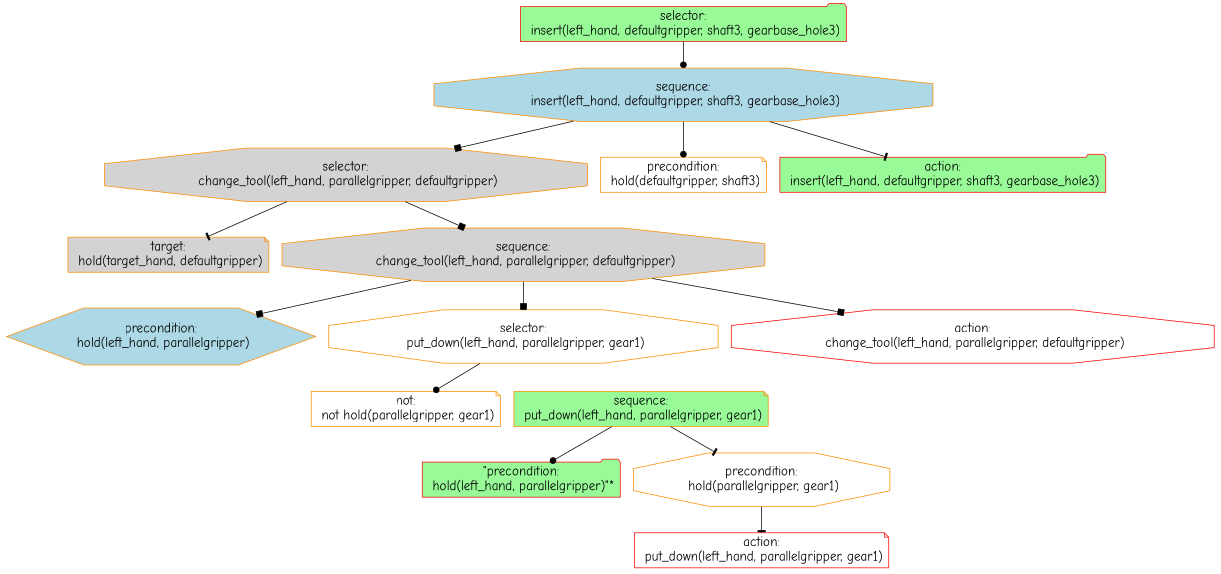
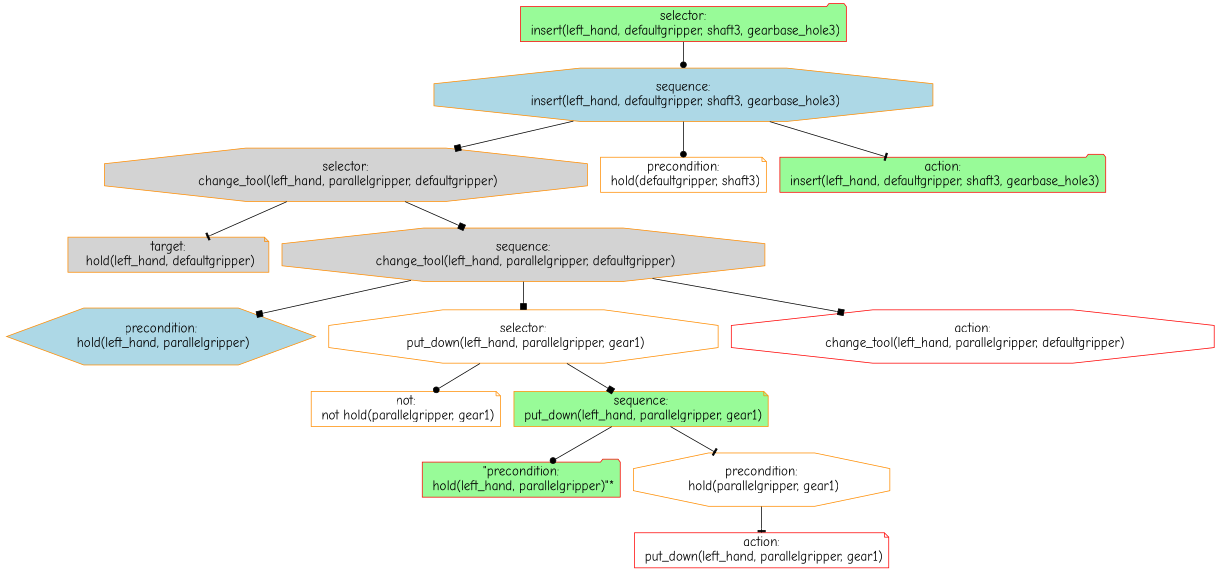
node "target: hold(target_hand, defaultgripper)": label "target: hold(target_hand, defaultgripper)" -> "target: hold(left_hand, defaultgripper)"
edge "selector: put_down(left_hand, parallelgripper, gear1)" -> "sequence: put_down(left_hand, parallelgripper, gear1)": added
